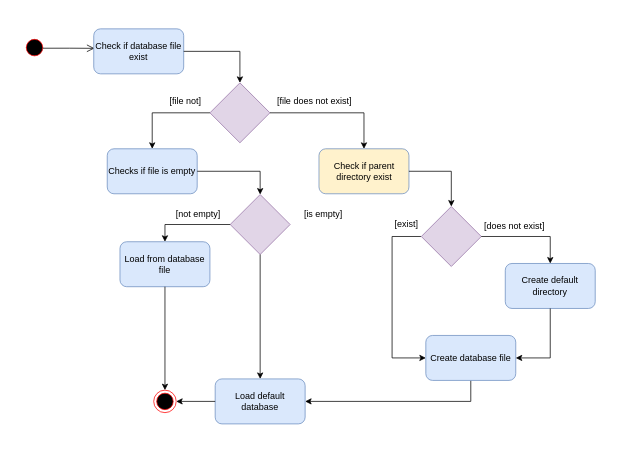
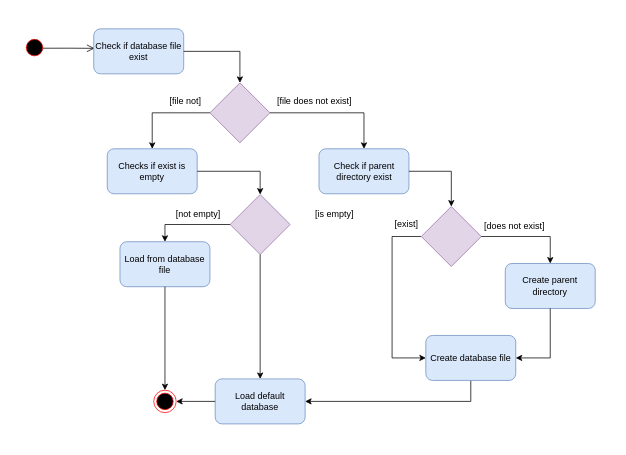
node "Checks if file is empty": label "Checks if file is empty" -> "Checks if exist is empty"
node "Check if parent directory exist": fillcolor #fff2cc -> #dae8fc
node "[is empty]": moved (323, 214) -> (334, 214)
node "Create default directory": label "Create default directory" -> "Create parent directory"
